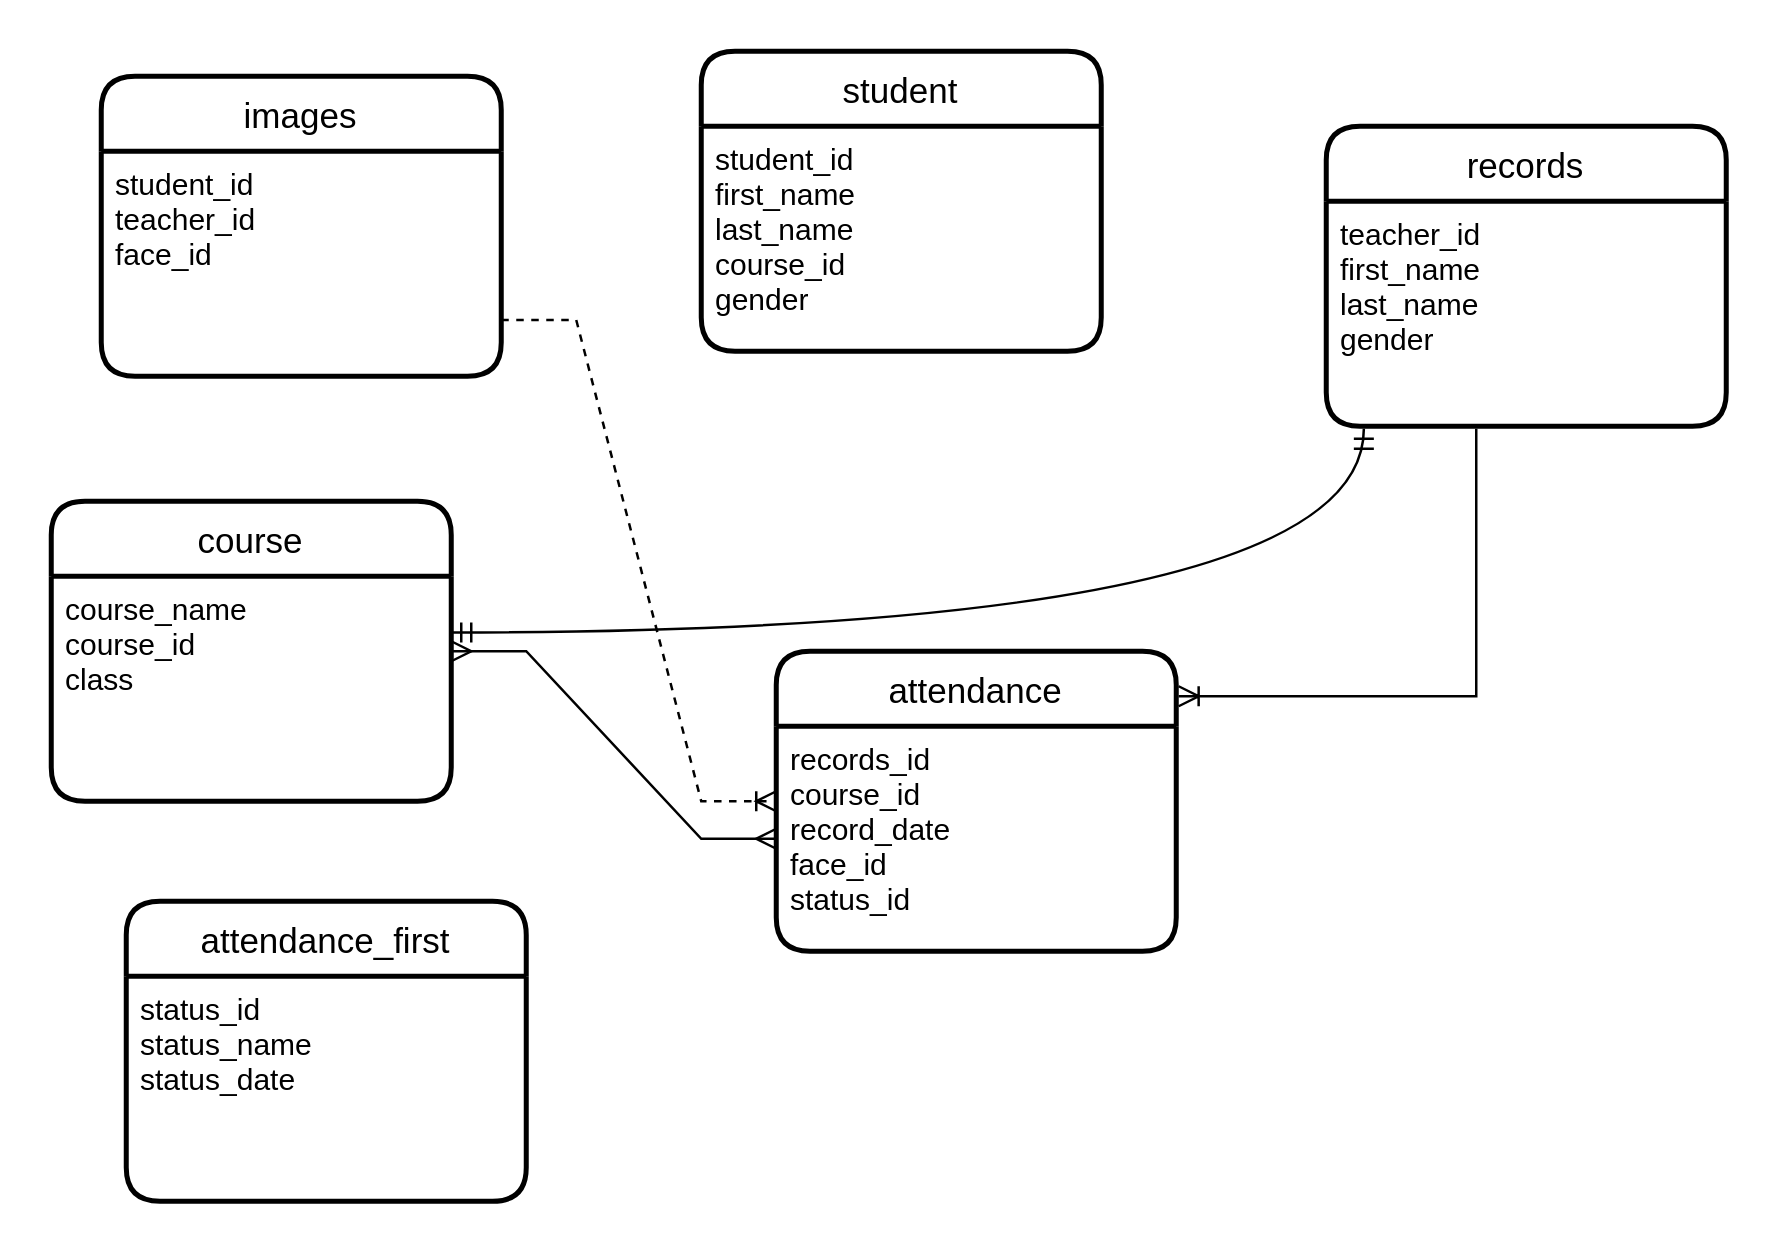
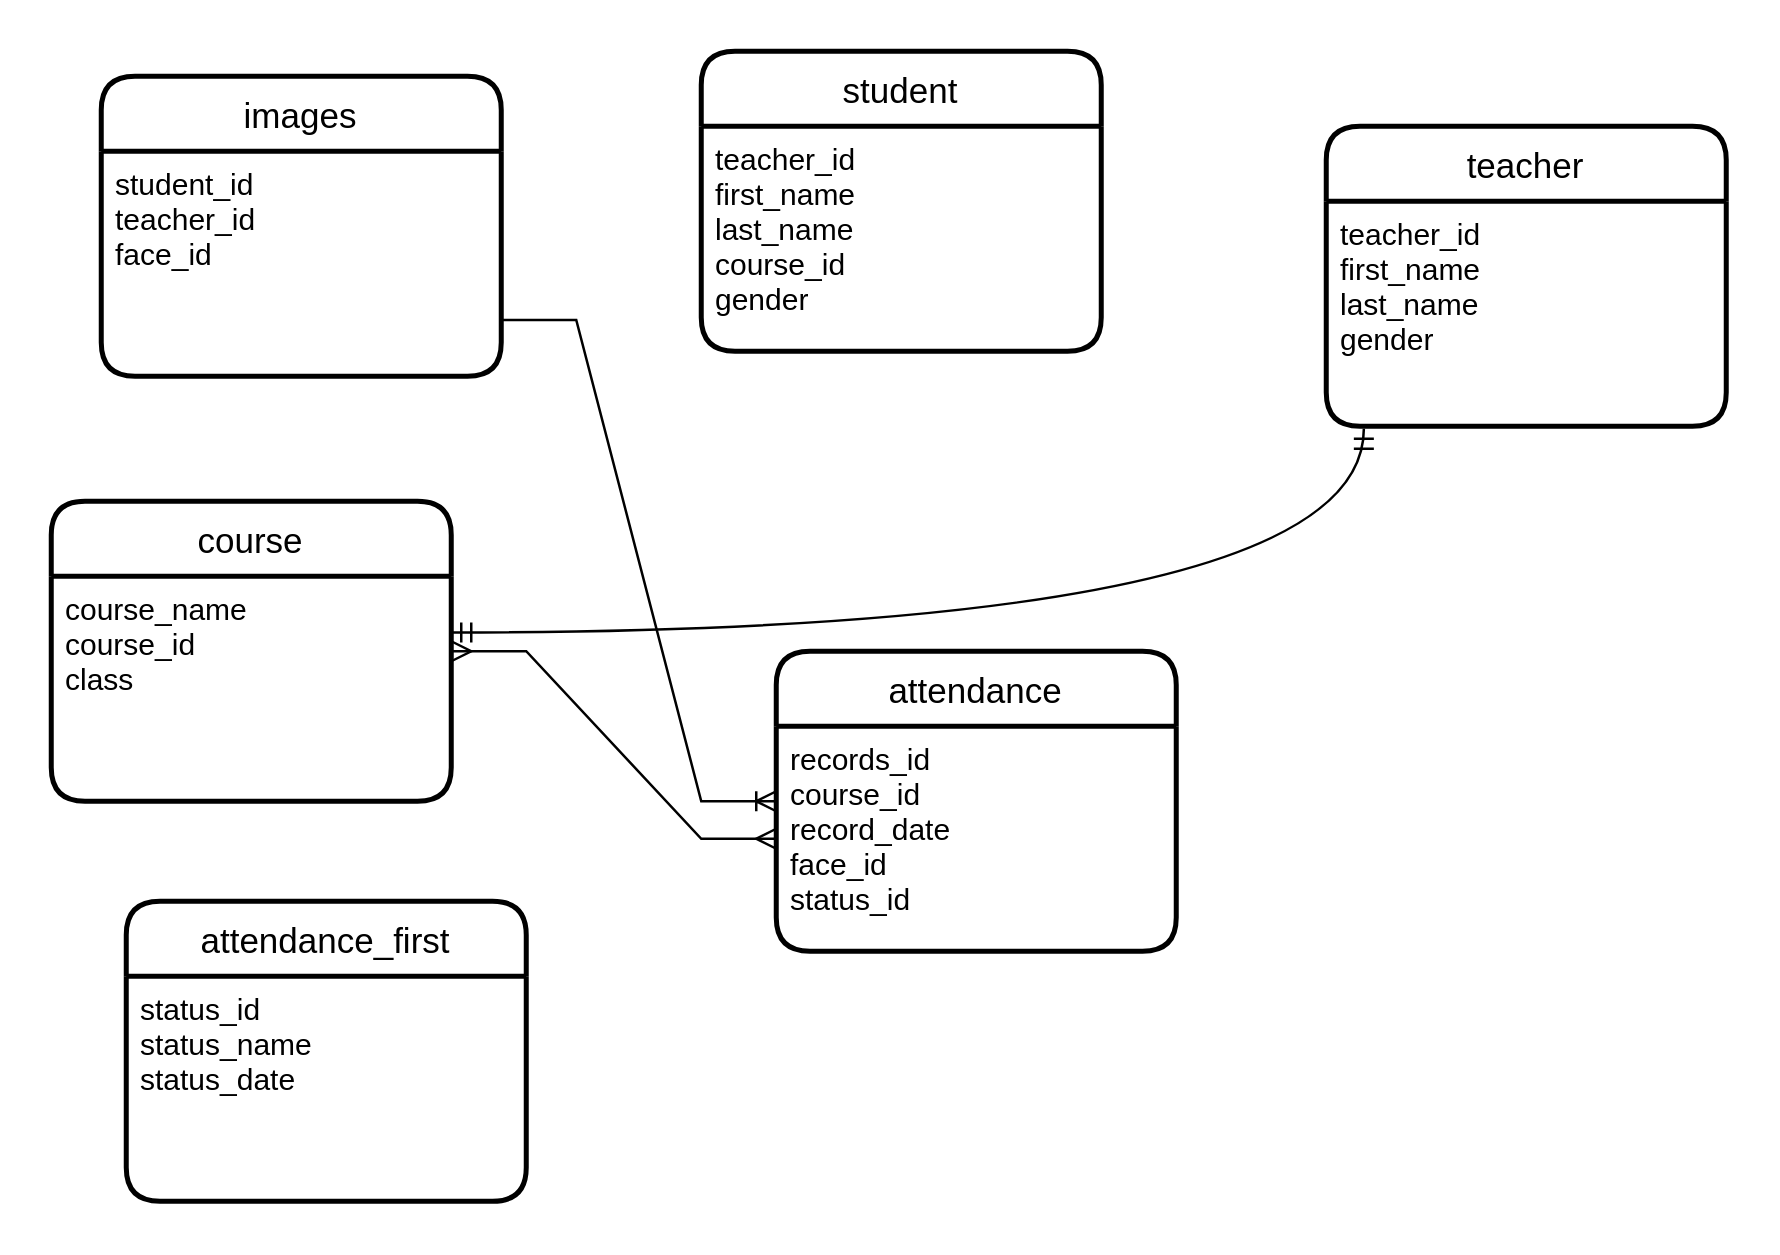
node "student_id first_name last_name course_id gender": label "student_id first_name last_name course_id gender" -> "teacher_id first_name last_name course_id gender"
node "records": label "records" -> "teacher"
edge "student_id teacher_id face_id" -> "attendance": style dashed -> solid
edge "teacher_id first_name last_name gender" -> "attendance": removed
